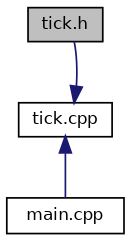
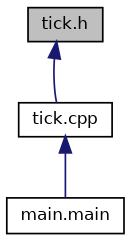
edge "tick.h" -> "tick.cpp": reversed
node "main.cpp": label "main.cpp" -> "main.main"
